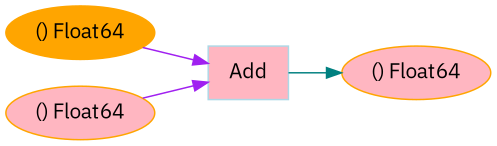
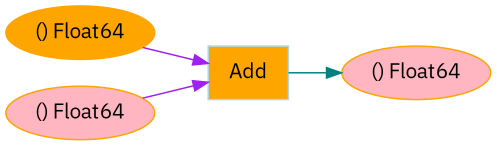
node "Add": fillcolor lightpink -> orange
